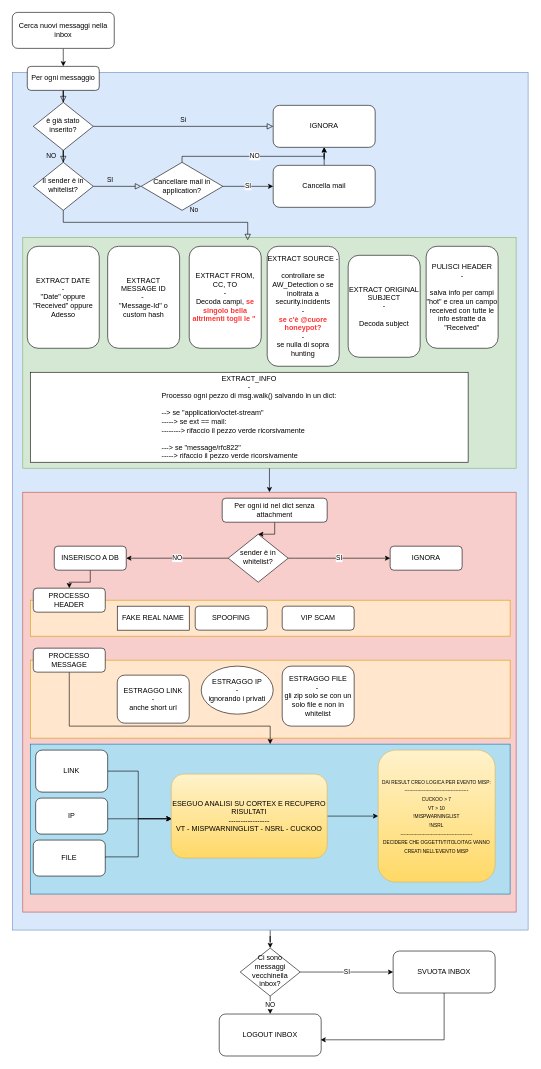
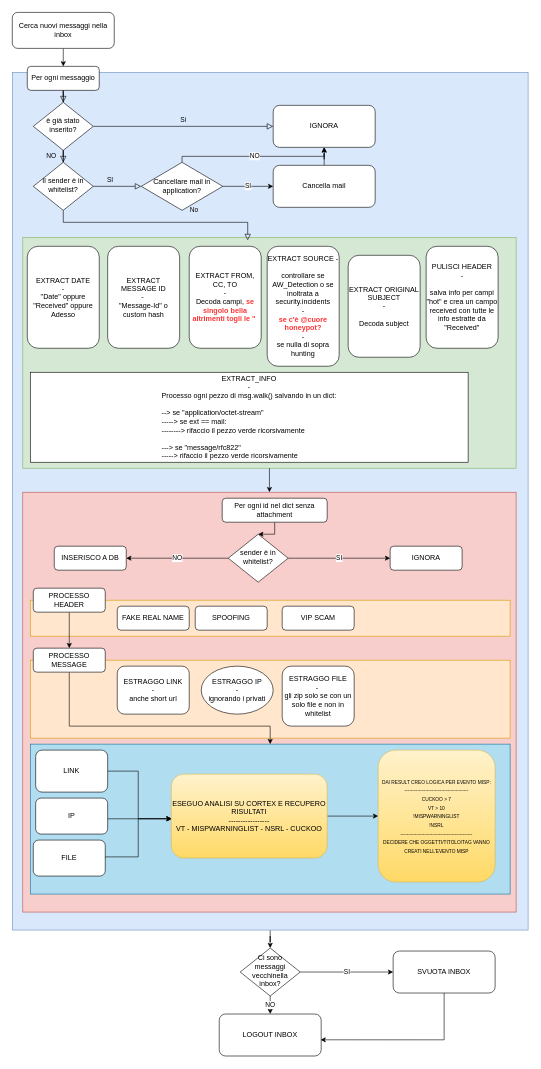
edge "INSERISCO A DB" -> "PROCESSO HEADER": removed
node "FAKE REAL NAME": shape rectangle -> rounded rectangle
edge "PROCESSO HEADER" -> "PROCESSO MESSAGE": added
node "ESTRAGGO LINK - anche short url": moved (153, 699) -> (153, 690)
